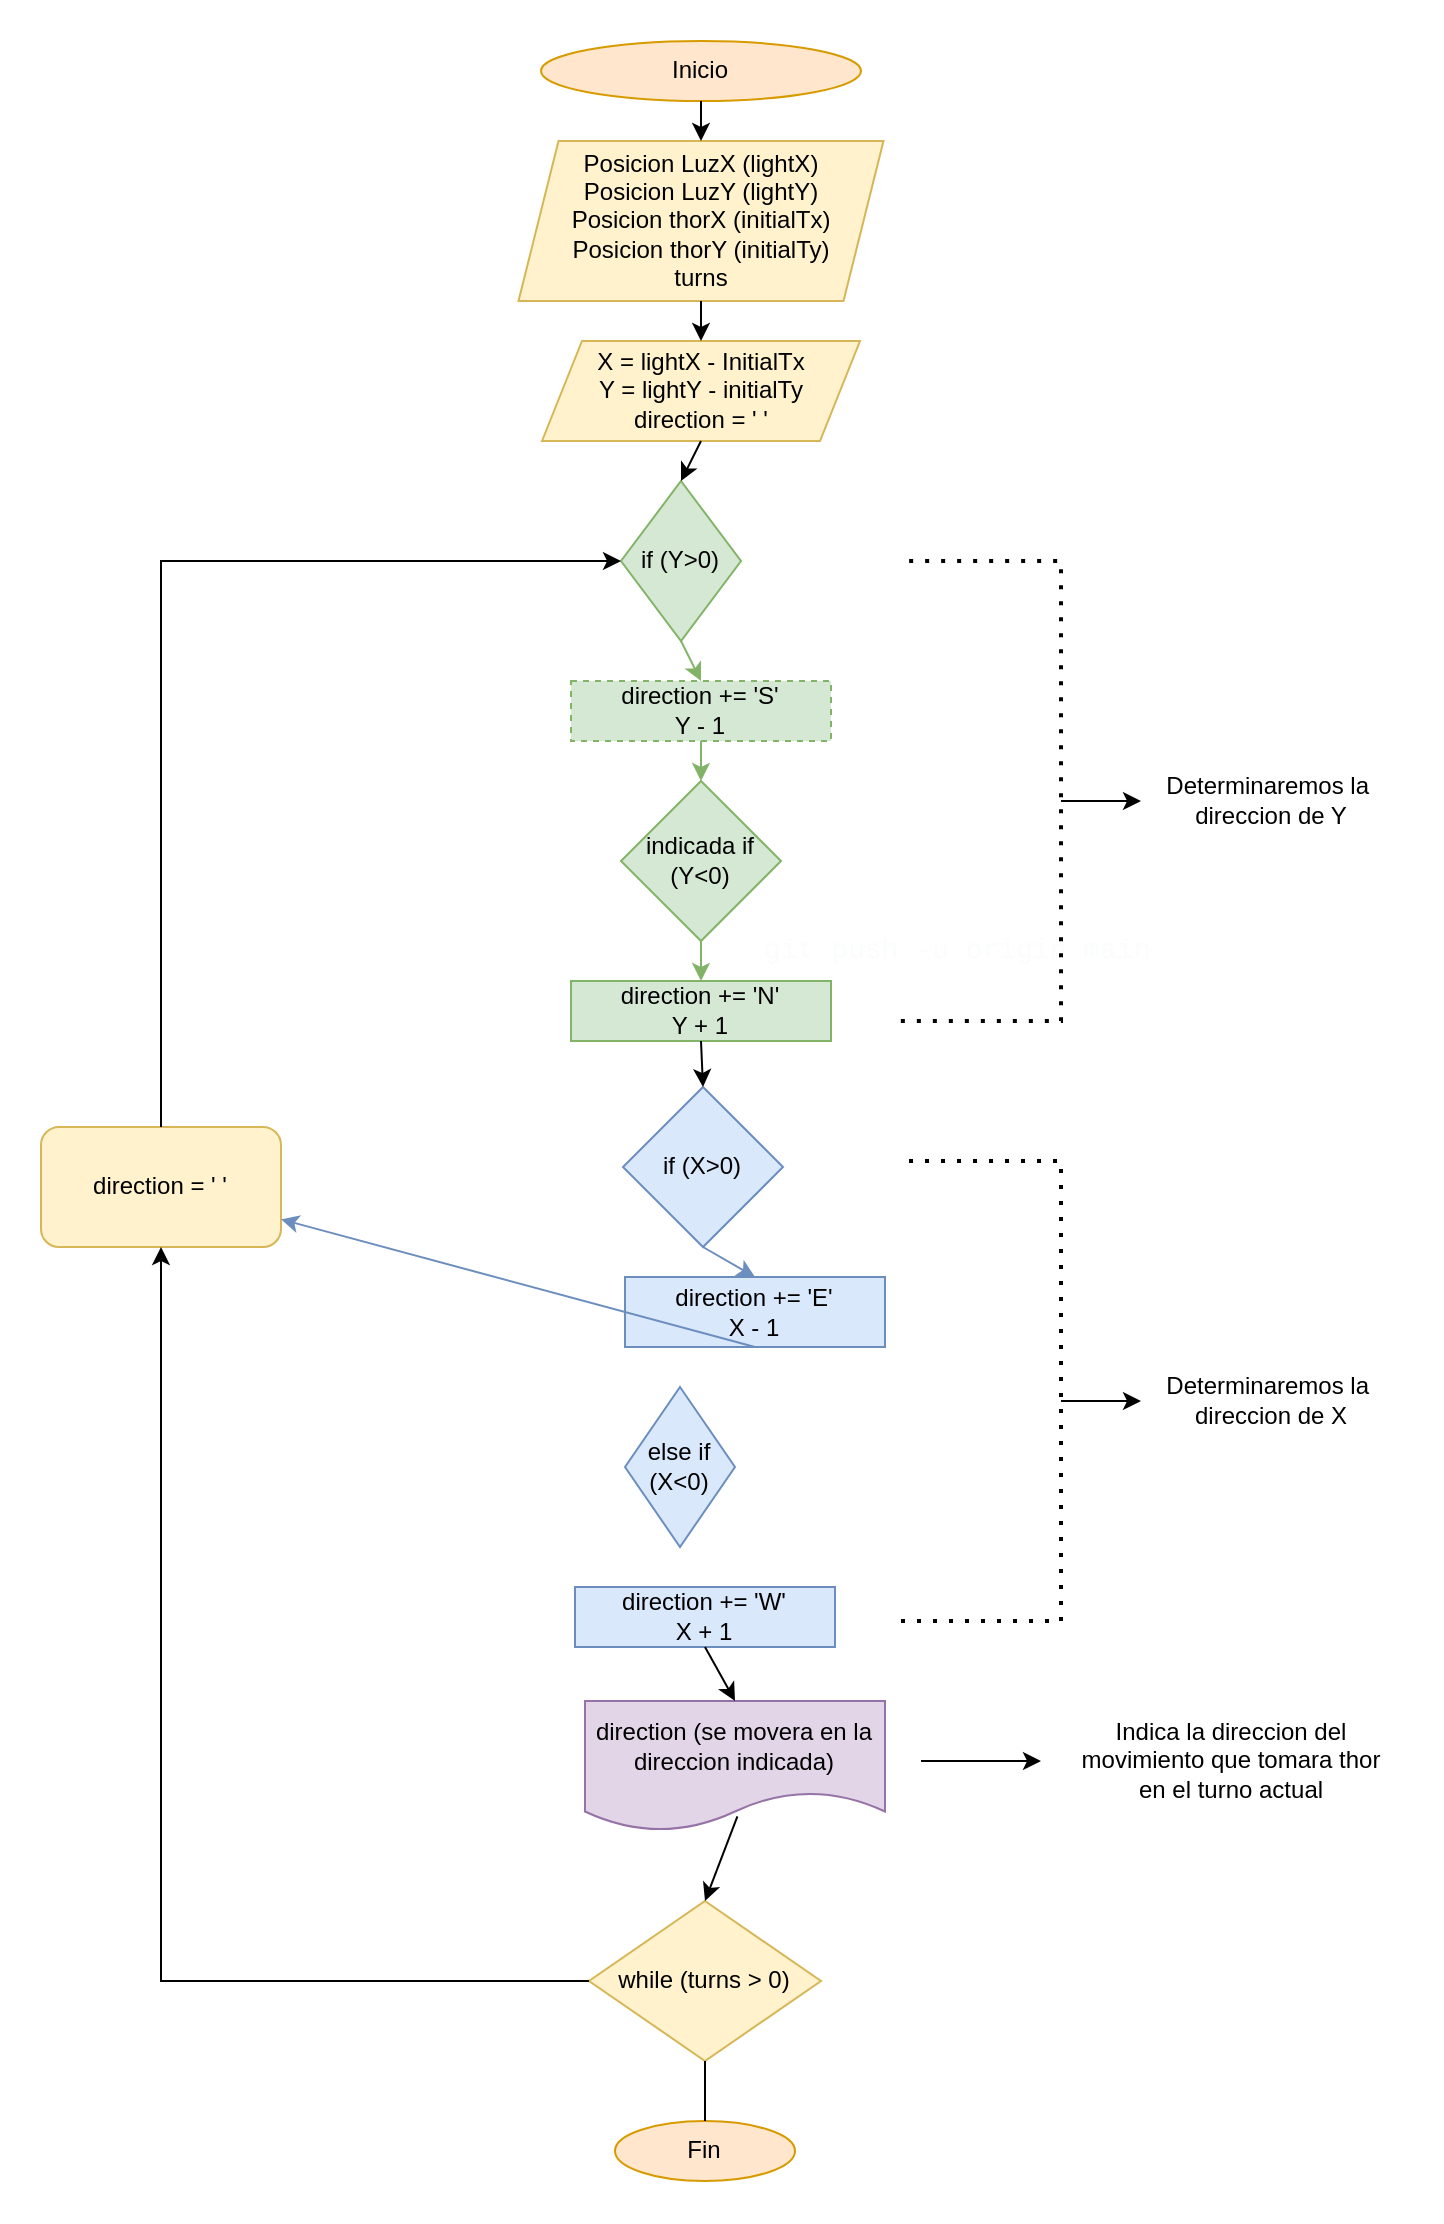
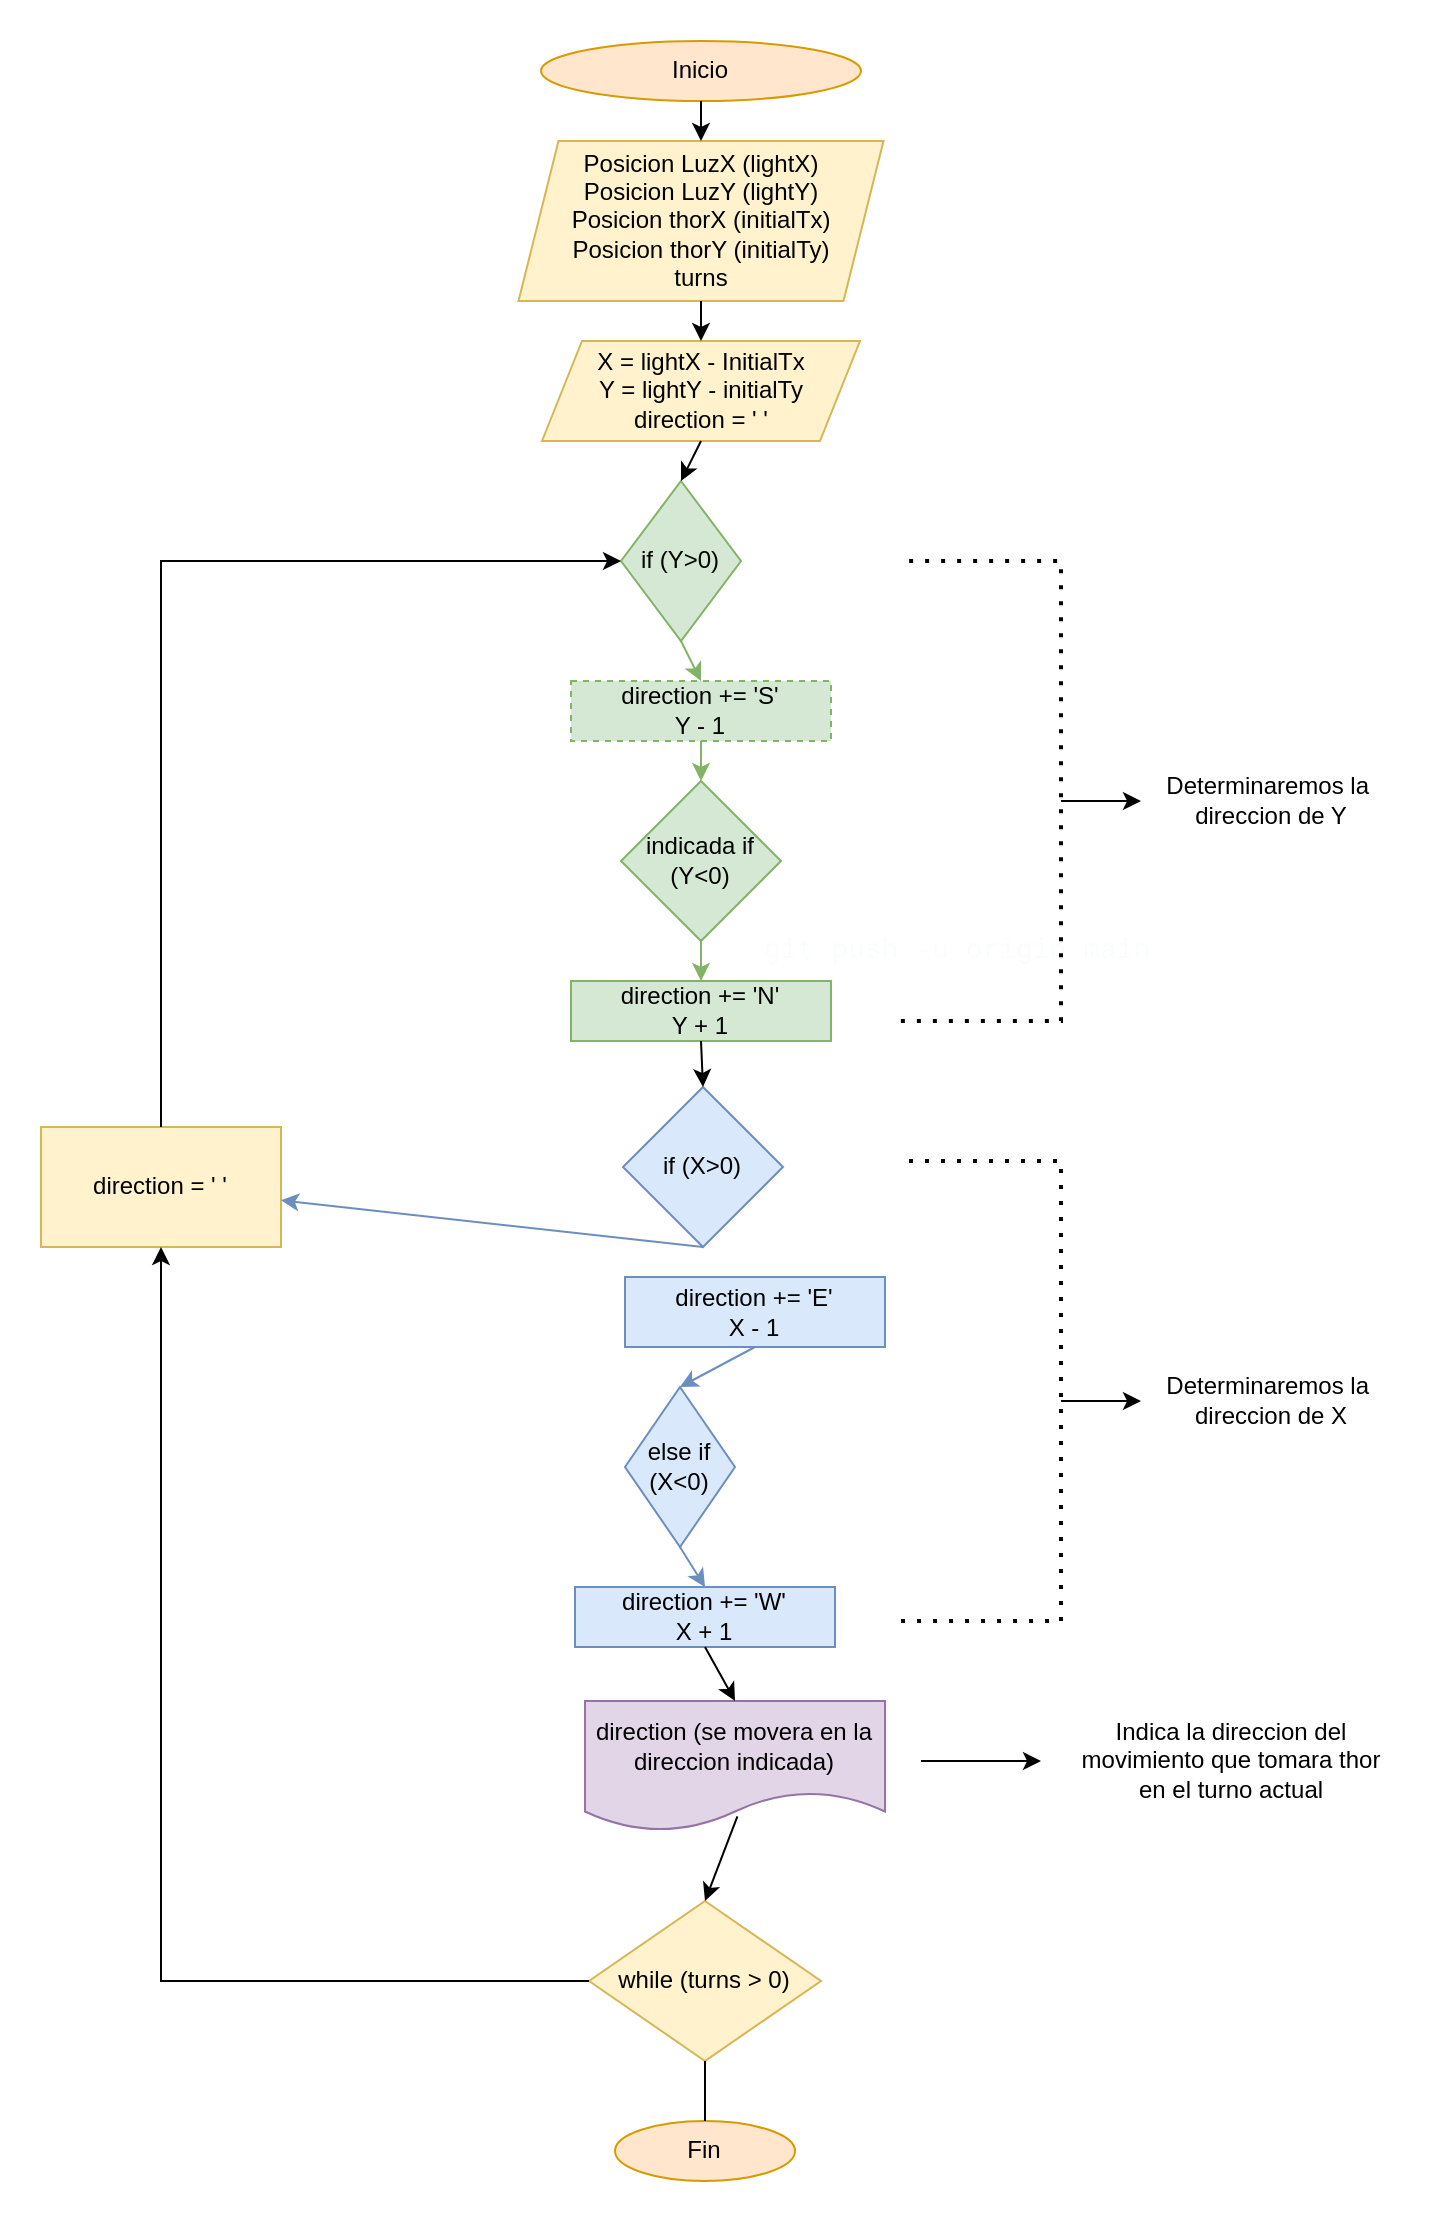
node "direction = ' '": shape rounded rectangle -> rectangle
edge "if (X>0)" -> "direction += 'E' X - 1": now "if (X>0)" -> "direction = ' '"
edge "direction += 'E' X - 1" -> "direction = ' '": now "direction += 'E' X - 1" -> "else if (X<0)"
edge "else if (X<0)" -> "direction += 'W' X + 1": added
